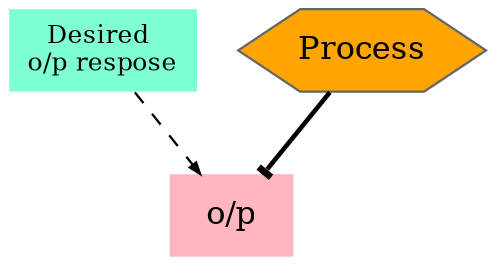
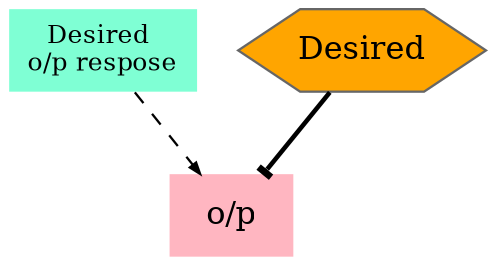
node "Process": label "Process" -> "Desired"
